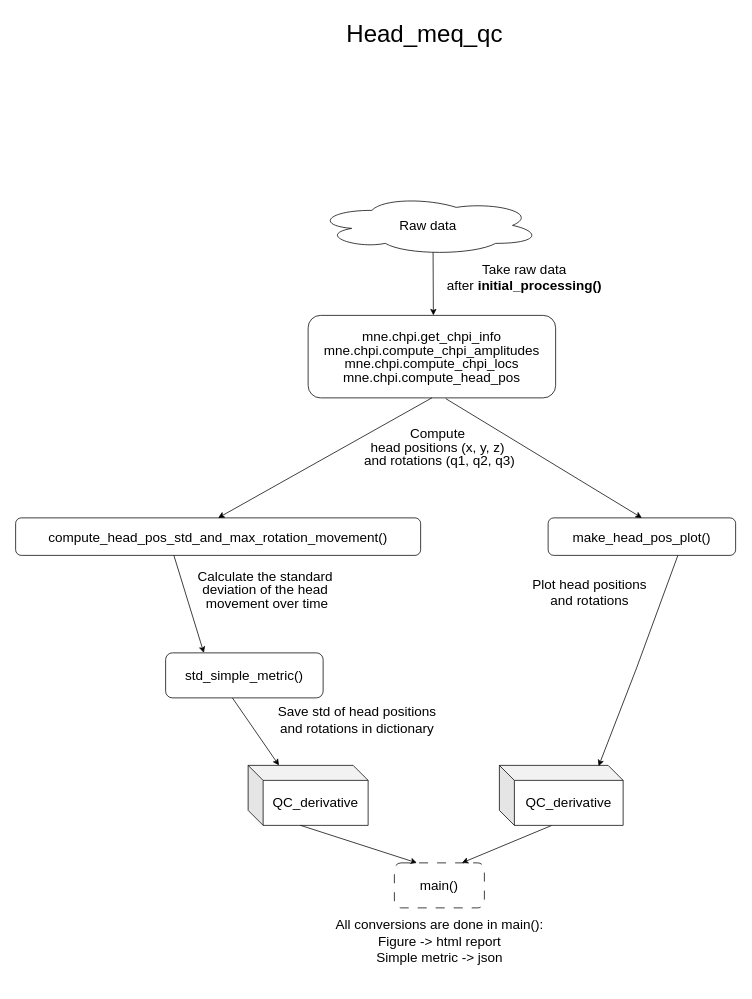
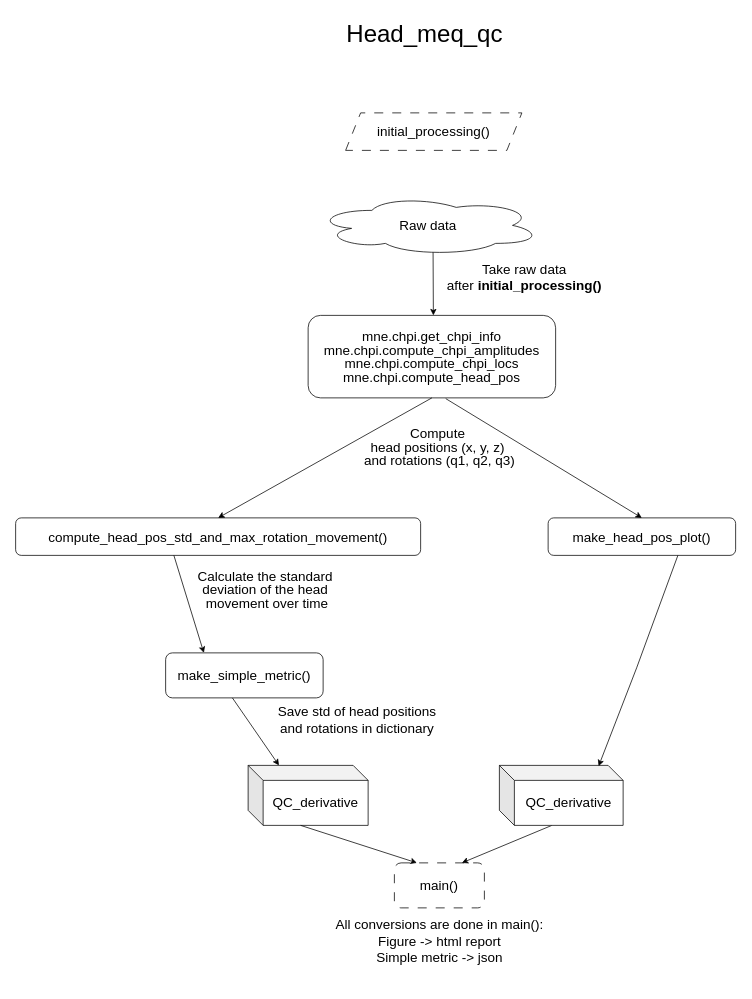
node "initial_processing()": added
node "Plot head positions and rotations": removed
node "std_simple_metric()": label "std_simple_metric()" -> "make_simple_metric()"
